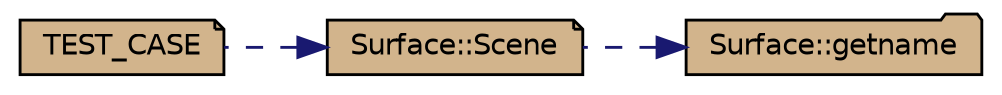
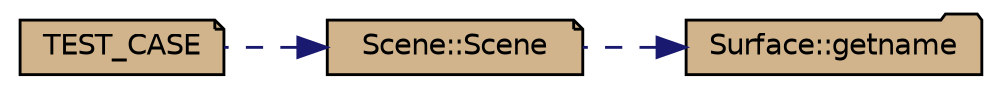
node "Surface::Scene": label "Surface::Scene" -> "Scene::Scene"
